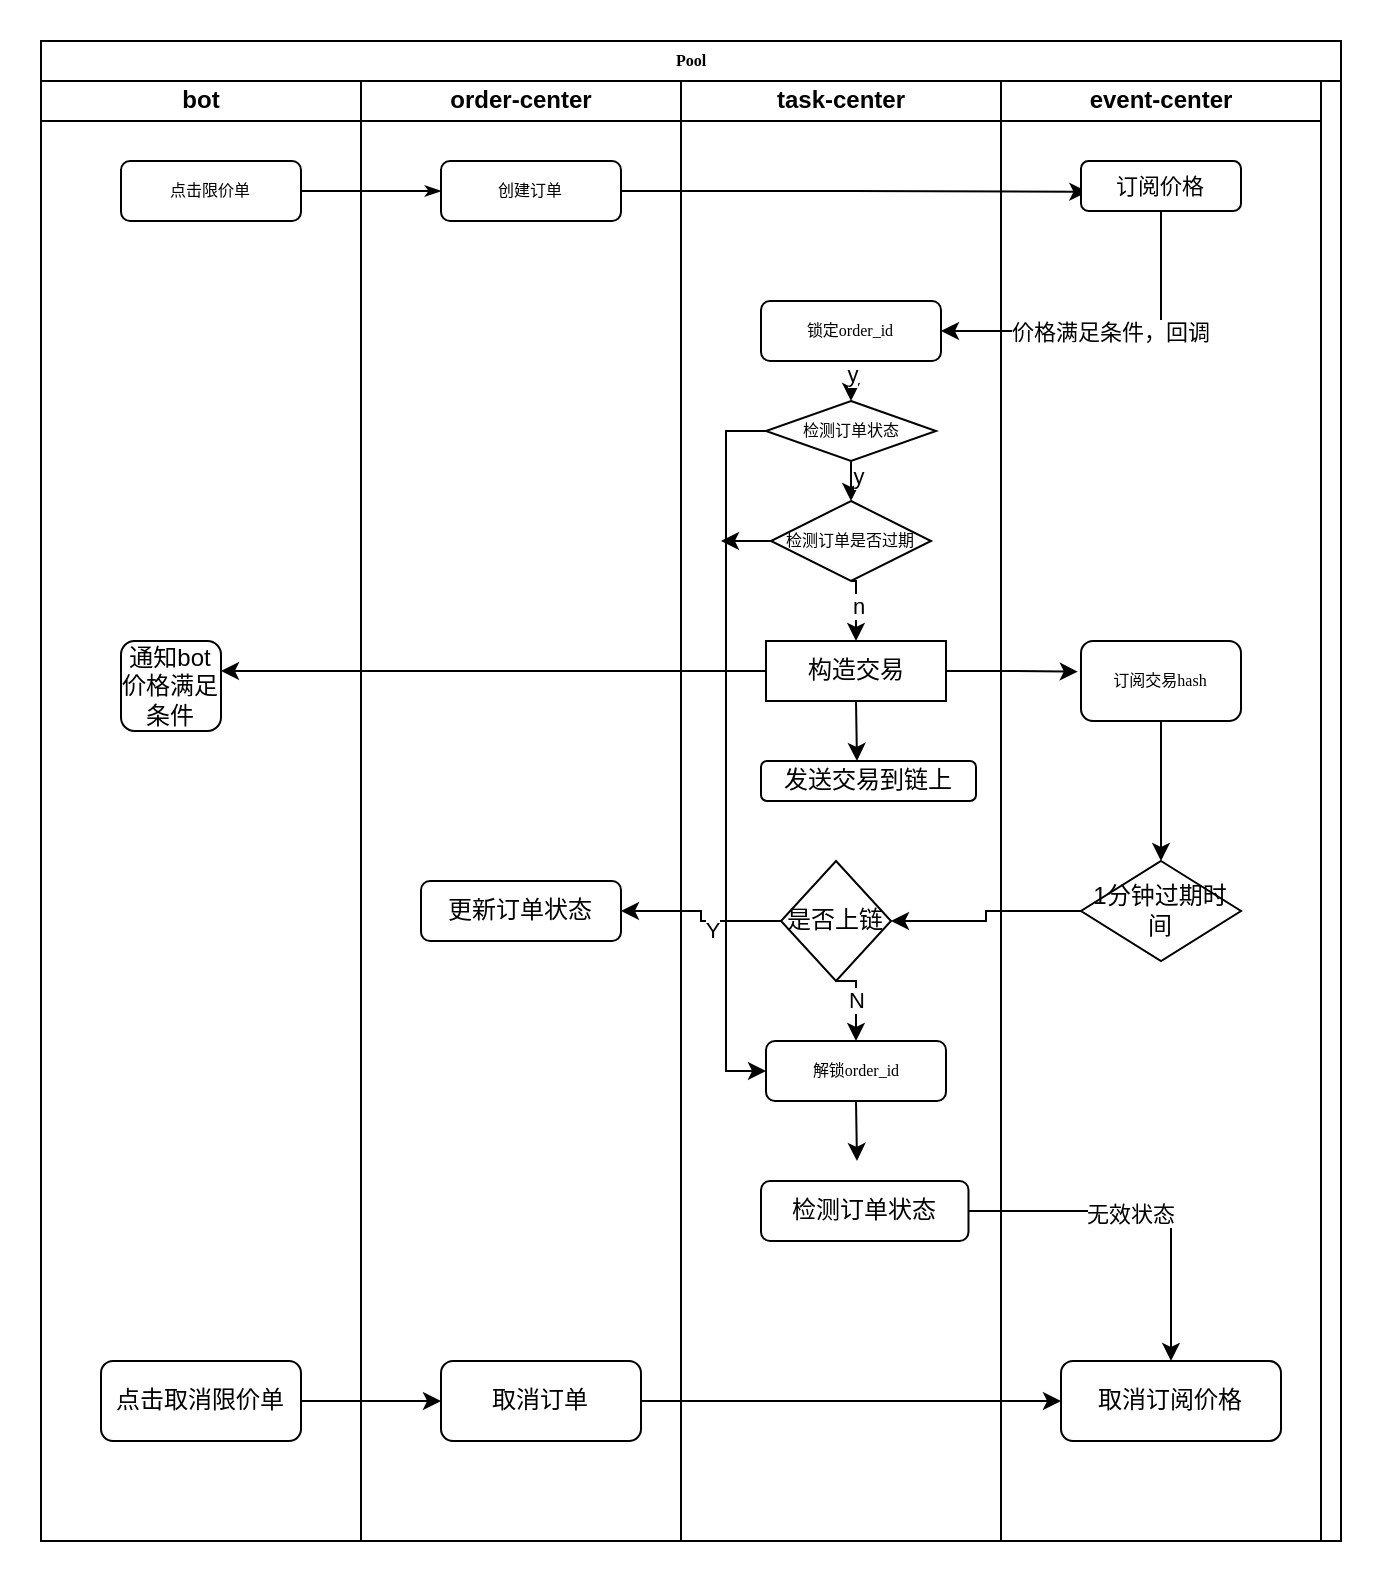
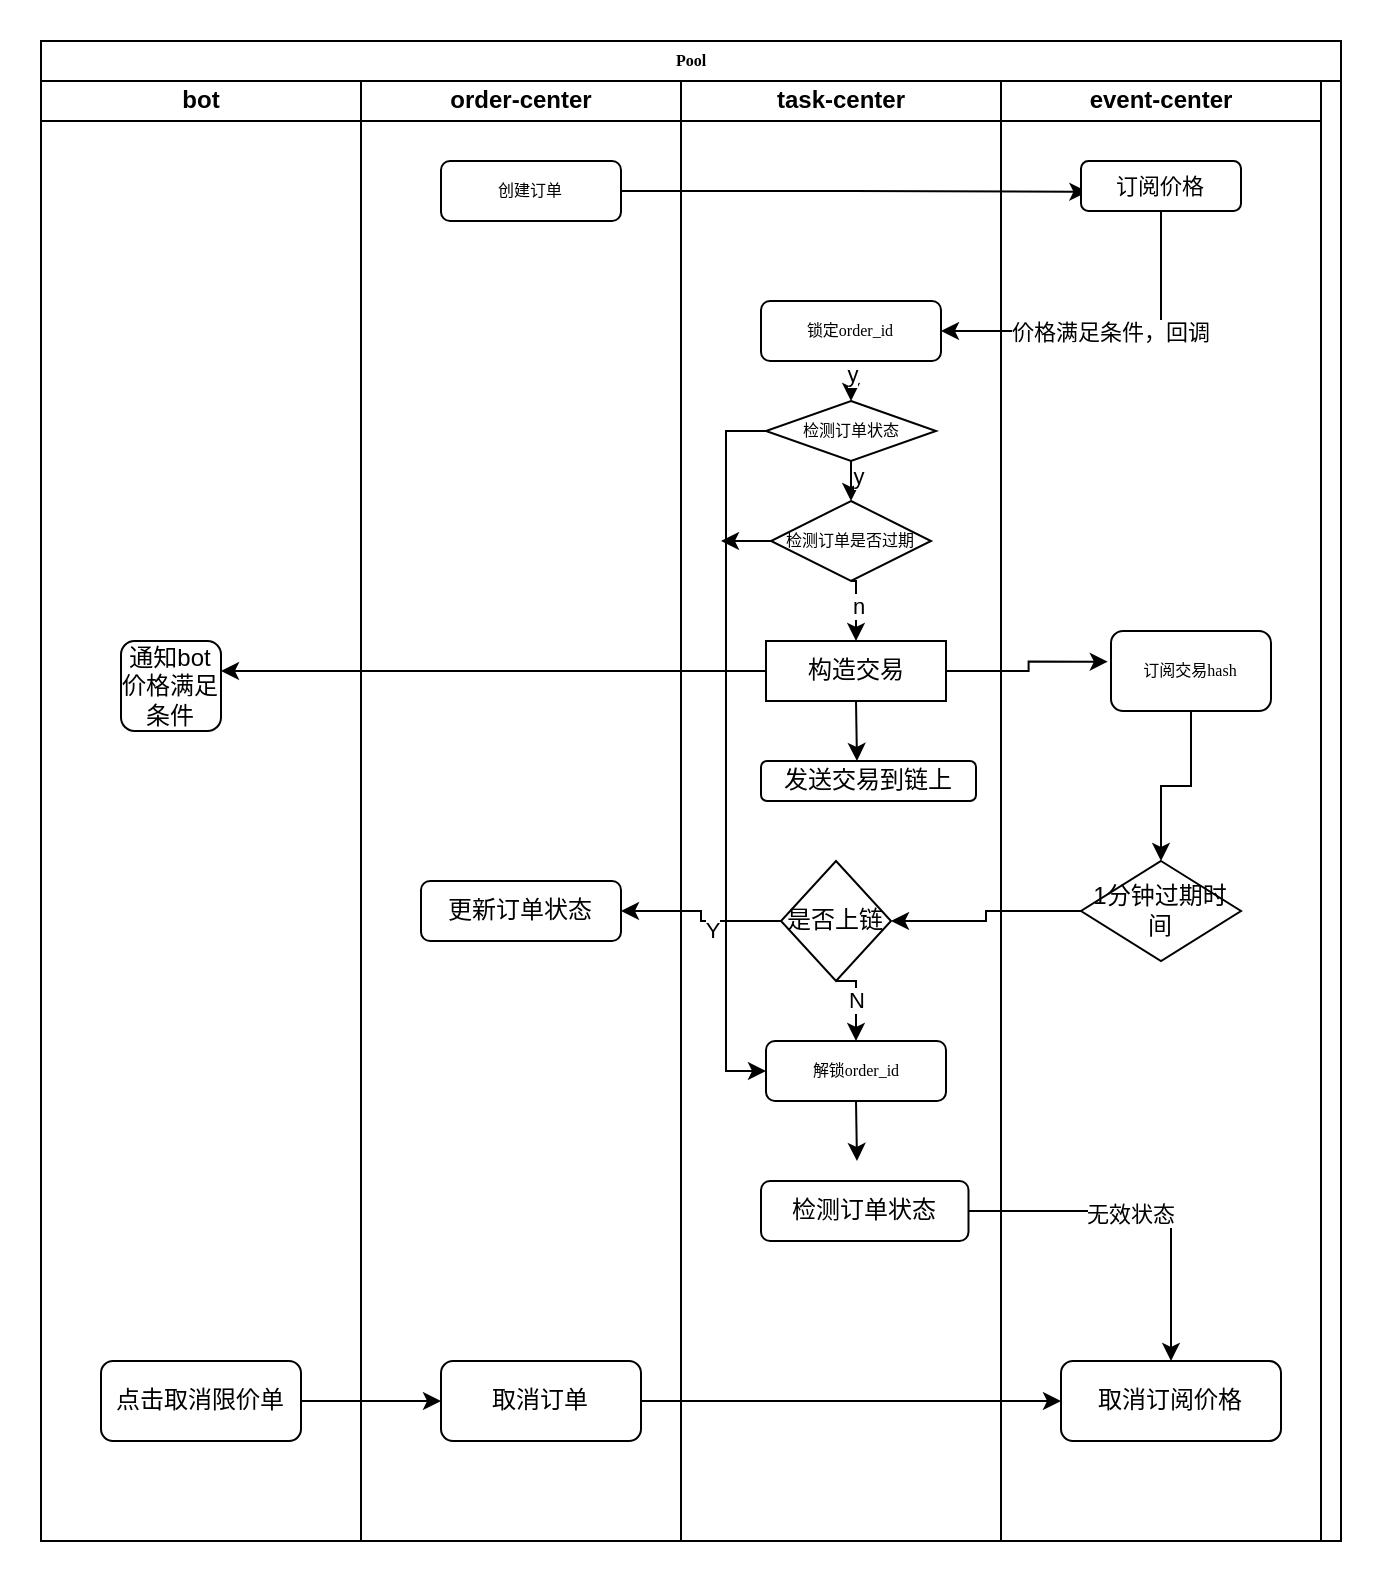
node "点击限价单": removed
edge "点击限价单" -> "创建订单": removed
node "订阅交易hash": moved (1161, 681) -> (1191, 671)
